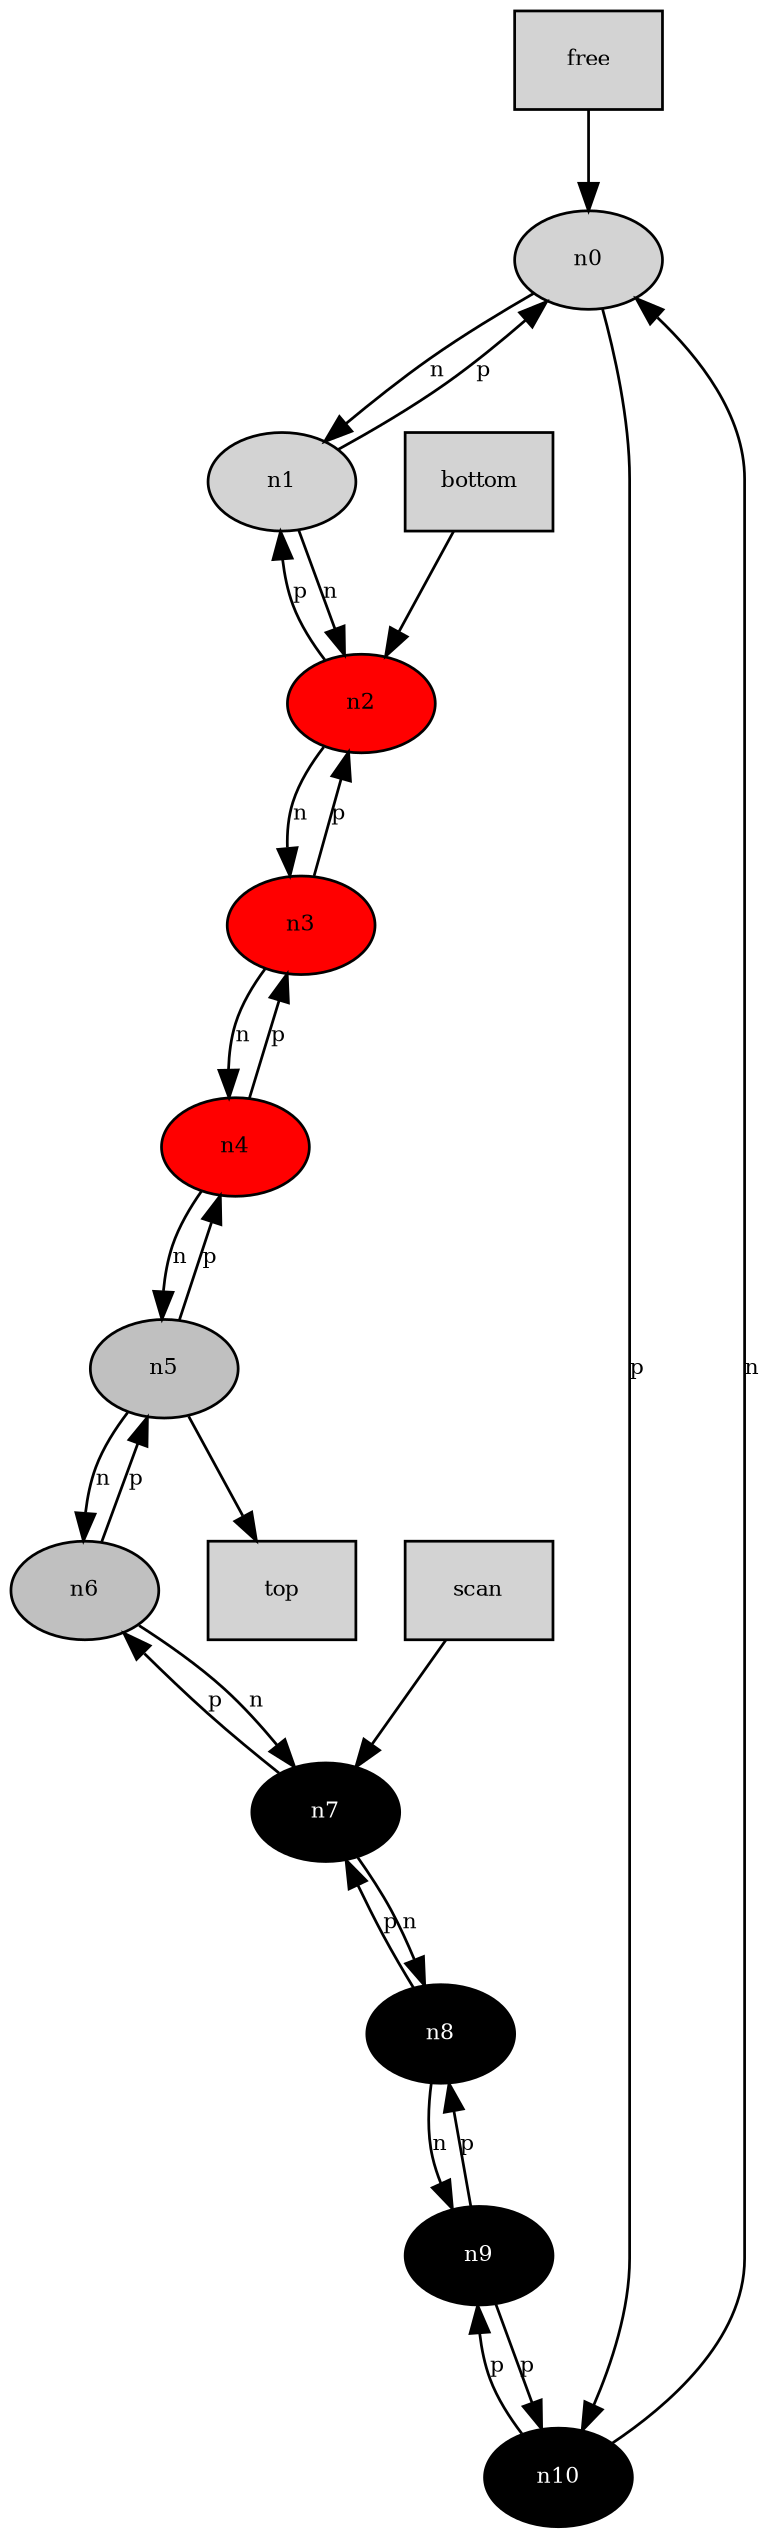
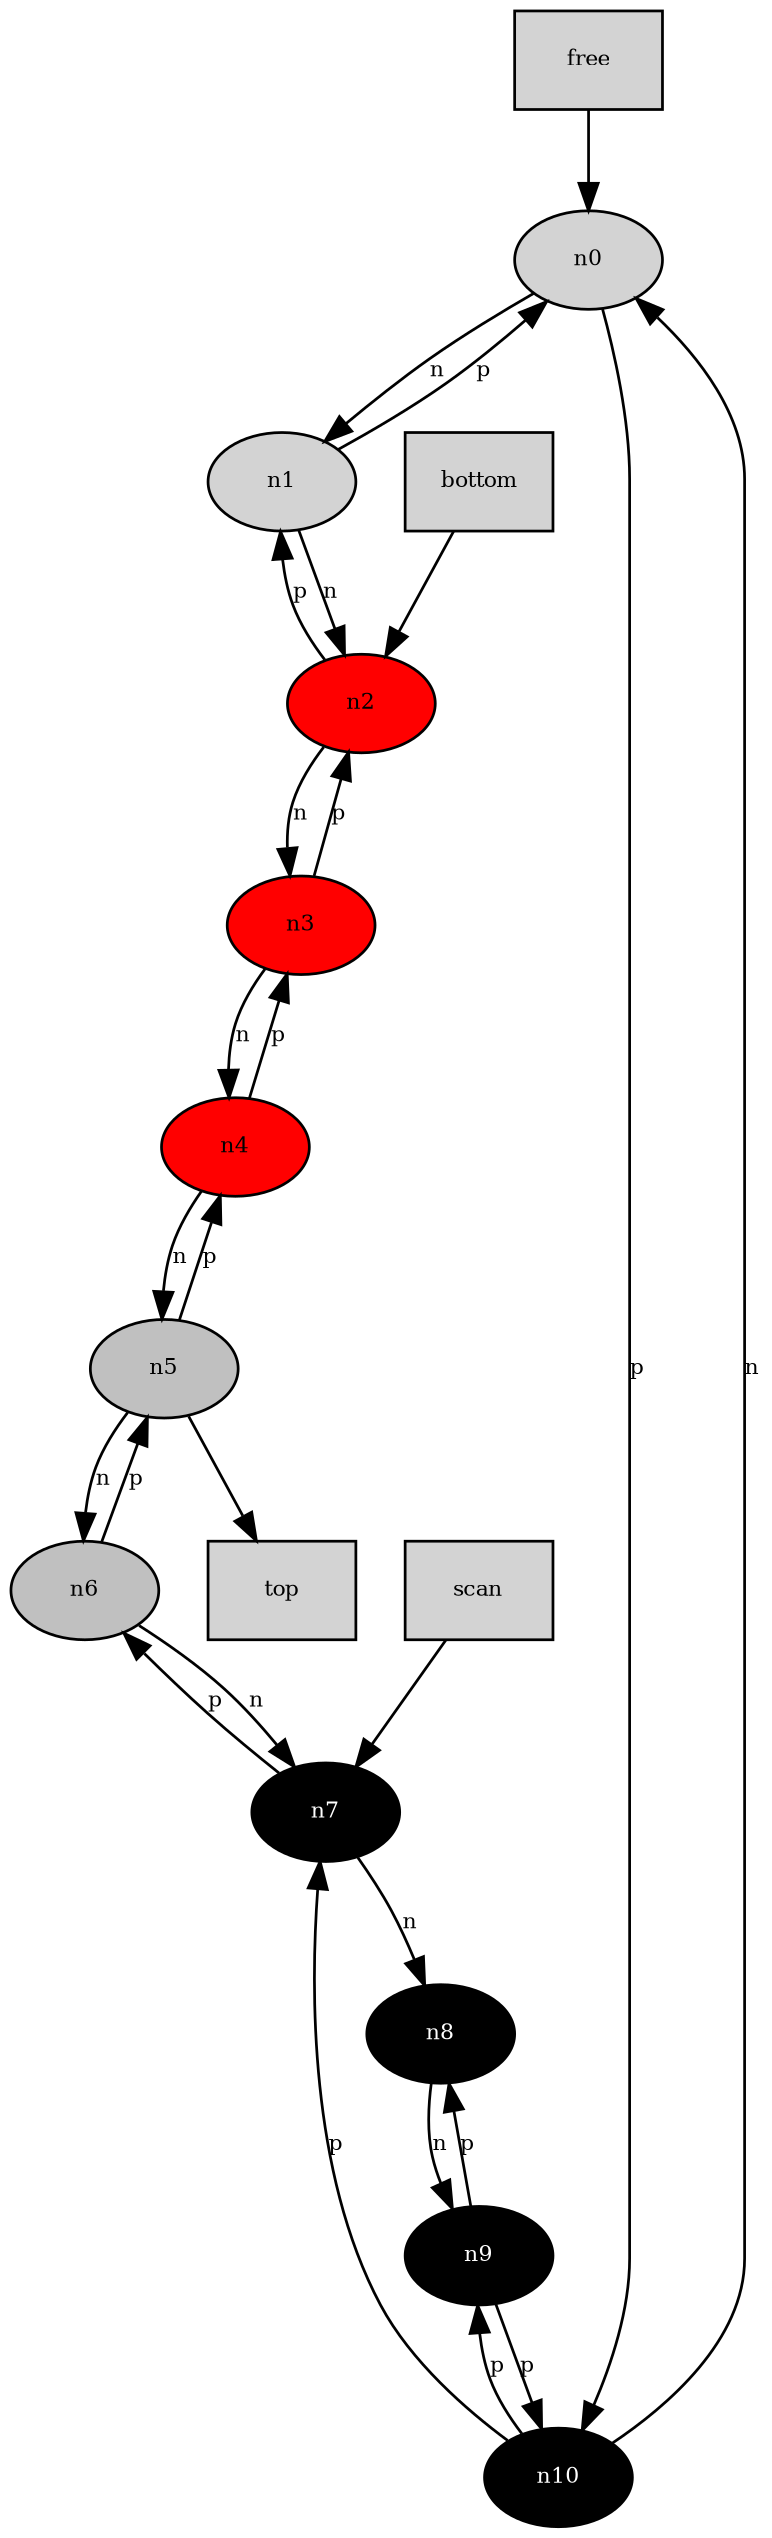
edge "n8" -> "n7": now "n10" -> "n7"
